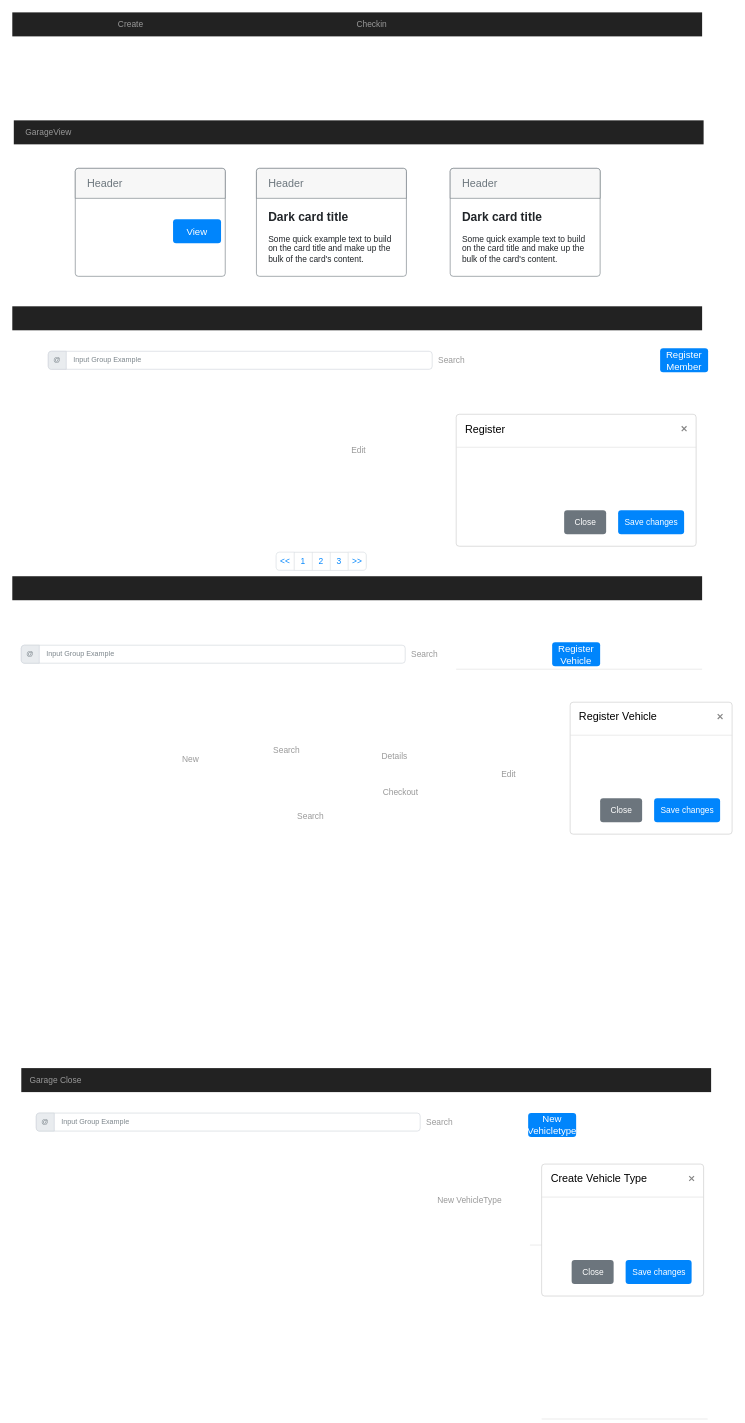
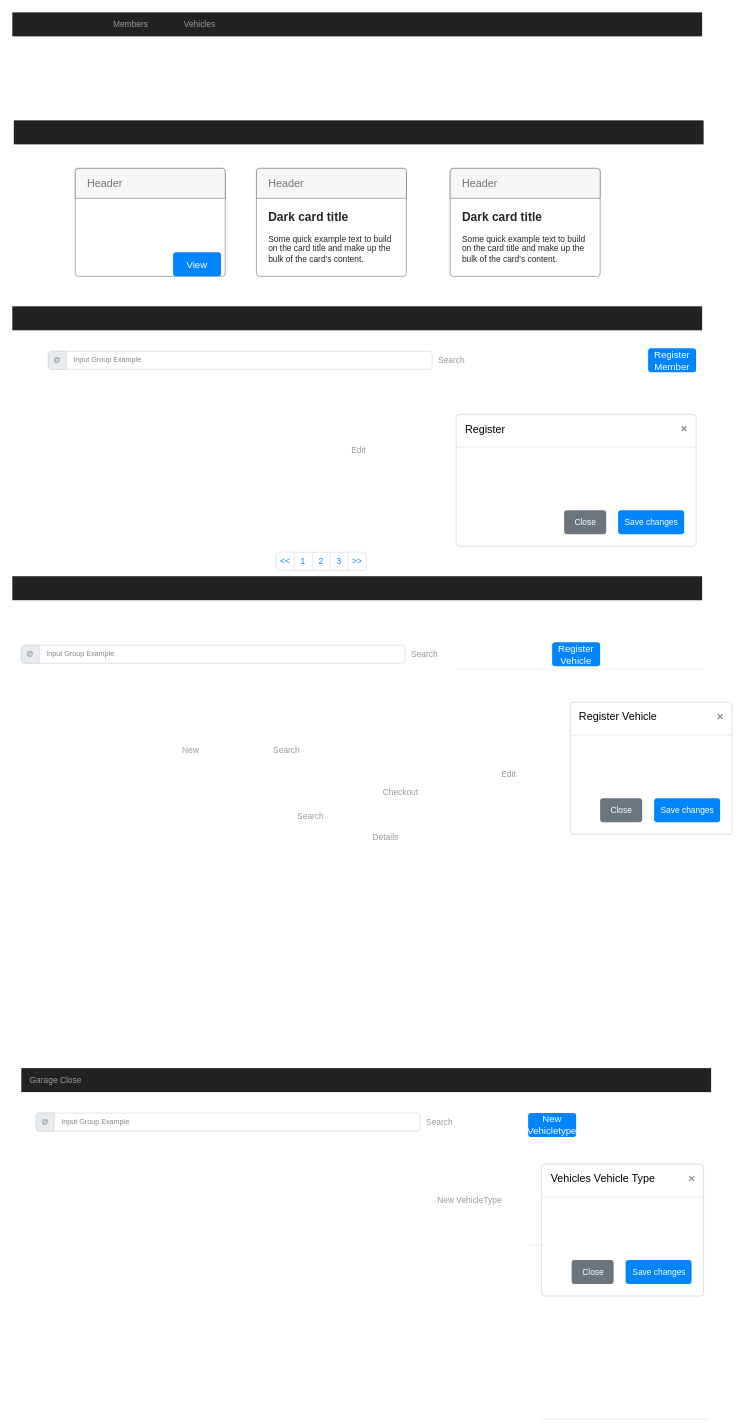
node "Create": label "Create" -> "Members"
node "Vehicles": added
node "Checkin": removed
node "GarageView": removed
node "View": moved (197, 231) -> (197, 264)
node "Register Member": moved (684, 360) -> (672, 360)
node "Details": moved (395, 756) -> (386, 837)
node "New": moved (191, 759) -> (191, 750)
node "Create Vehicle Type": label "Create Vehicle Type" -> "Vehicles Vehicle Type"
